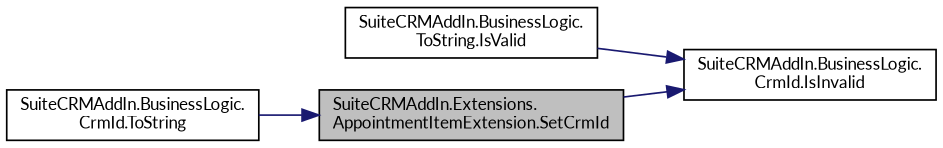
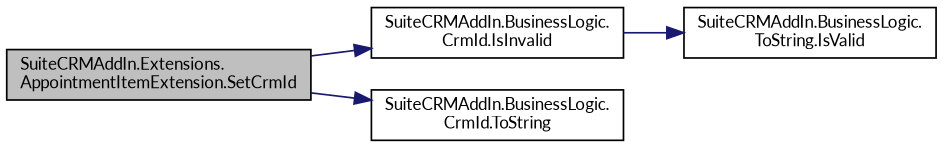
edge "SuiteCRMAddIn.BusinessLogic. ToString.IsValid" -> "SuiteCRMAddIn.BusinessLogic. CrmId.IsInvalid": reversed
edge "SuiteCRMAddIn.BusinessLogic. CrmId.ToString" -> "SuiteCRMAddIn.Extensions. AppointmentItemExtension.SetCrmId": reversed
